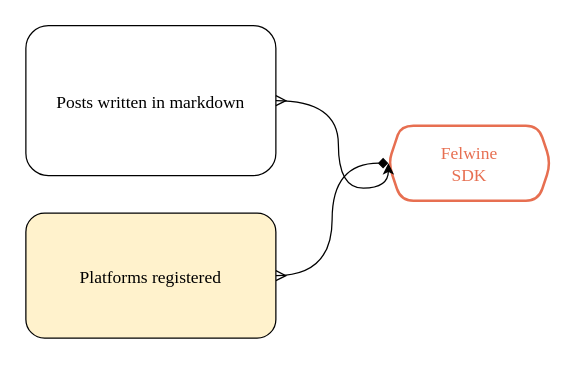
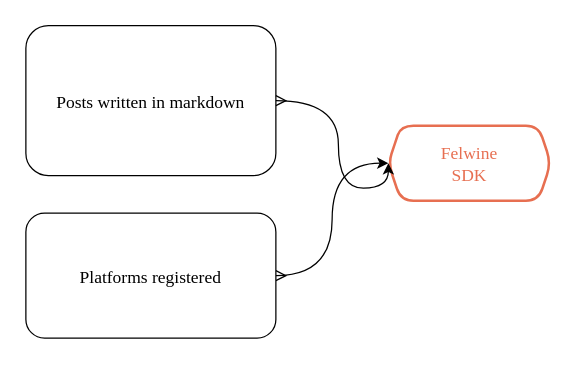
edge "Felwine SDK" -- "Platforms registered": arrowhead diamond -> classic
node "Platforms registered": fillcolor #fff2cc -> #ffffff
